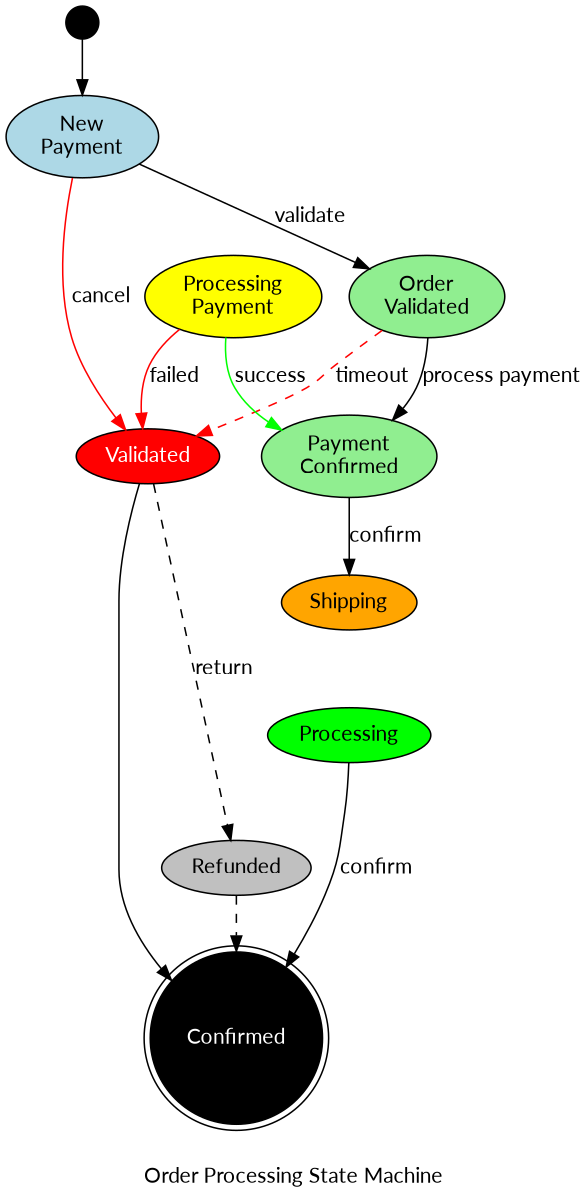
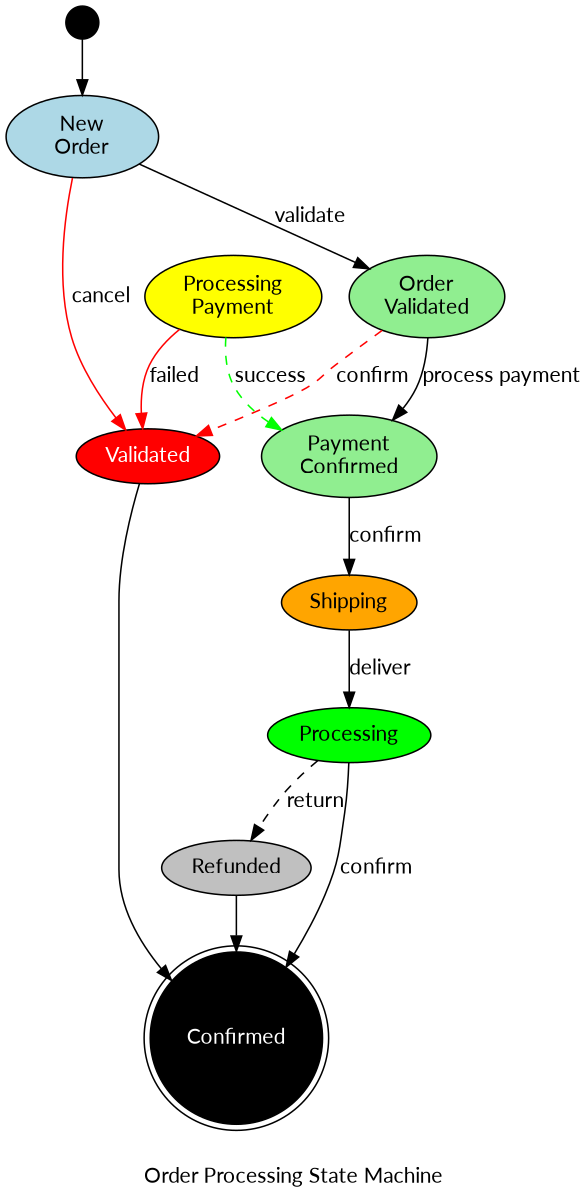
node "New Payment": label "New Payment" -> "New Order"
edge "Order Validated" -> "Validated": label "timeout" -> "confirm"
edge "Processing Payment" -> "Payment Confirmed": style solid -> dashed
edge "Validated" -> "Refunded": now "Processing" -> "Refunded"
edge "Shipping" -> "Processing": added, label "deliver"
edge "Refunded" -> "Confirmed": style dashed -> solid
